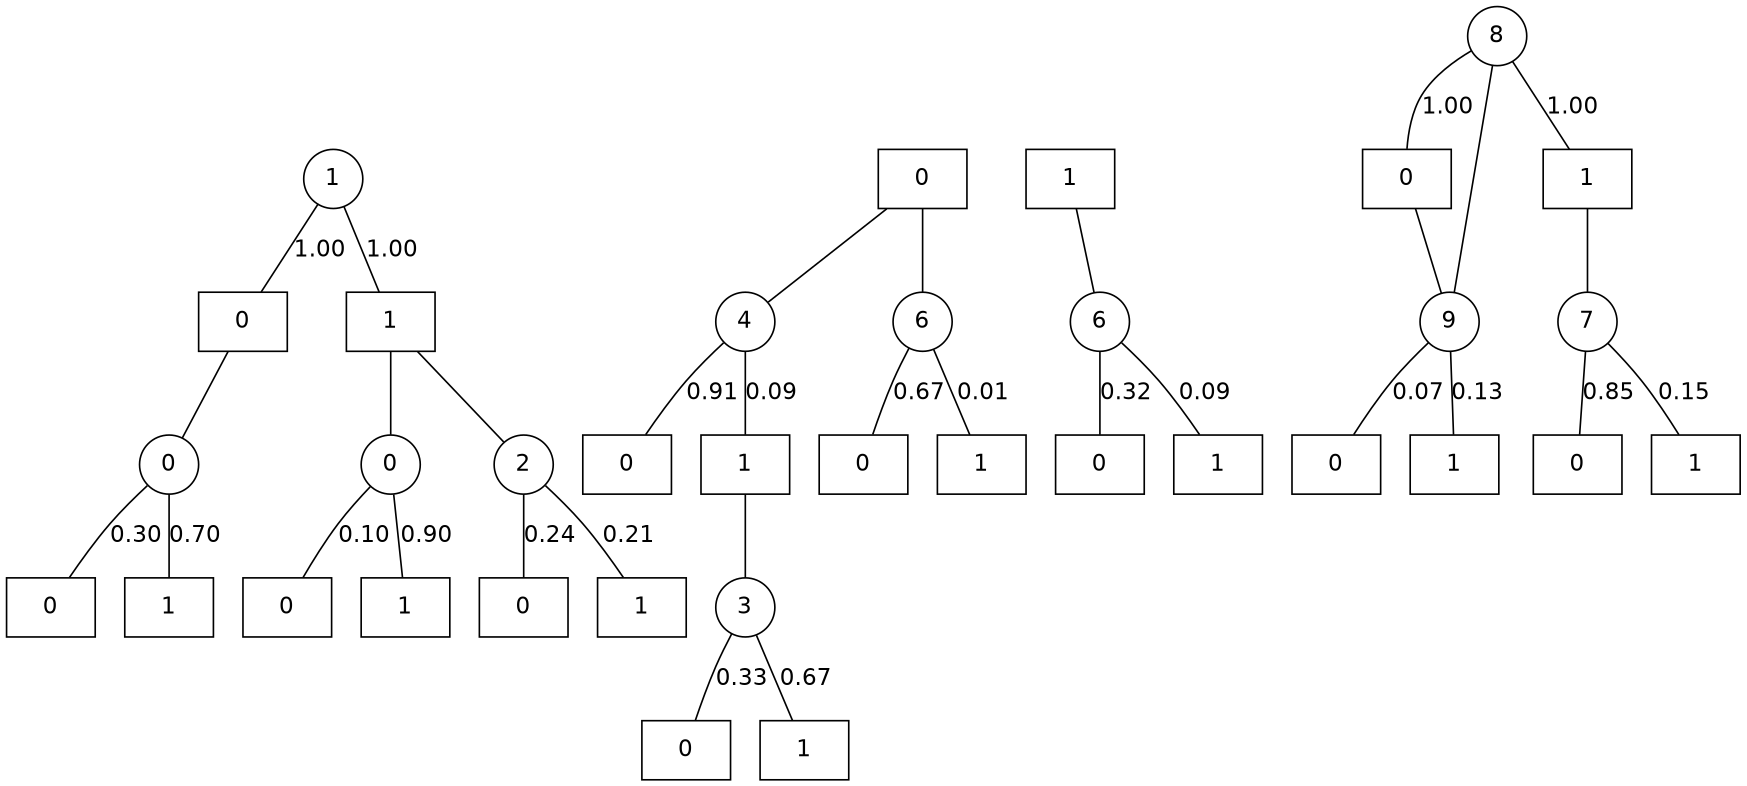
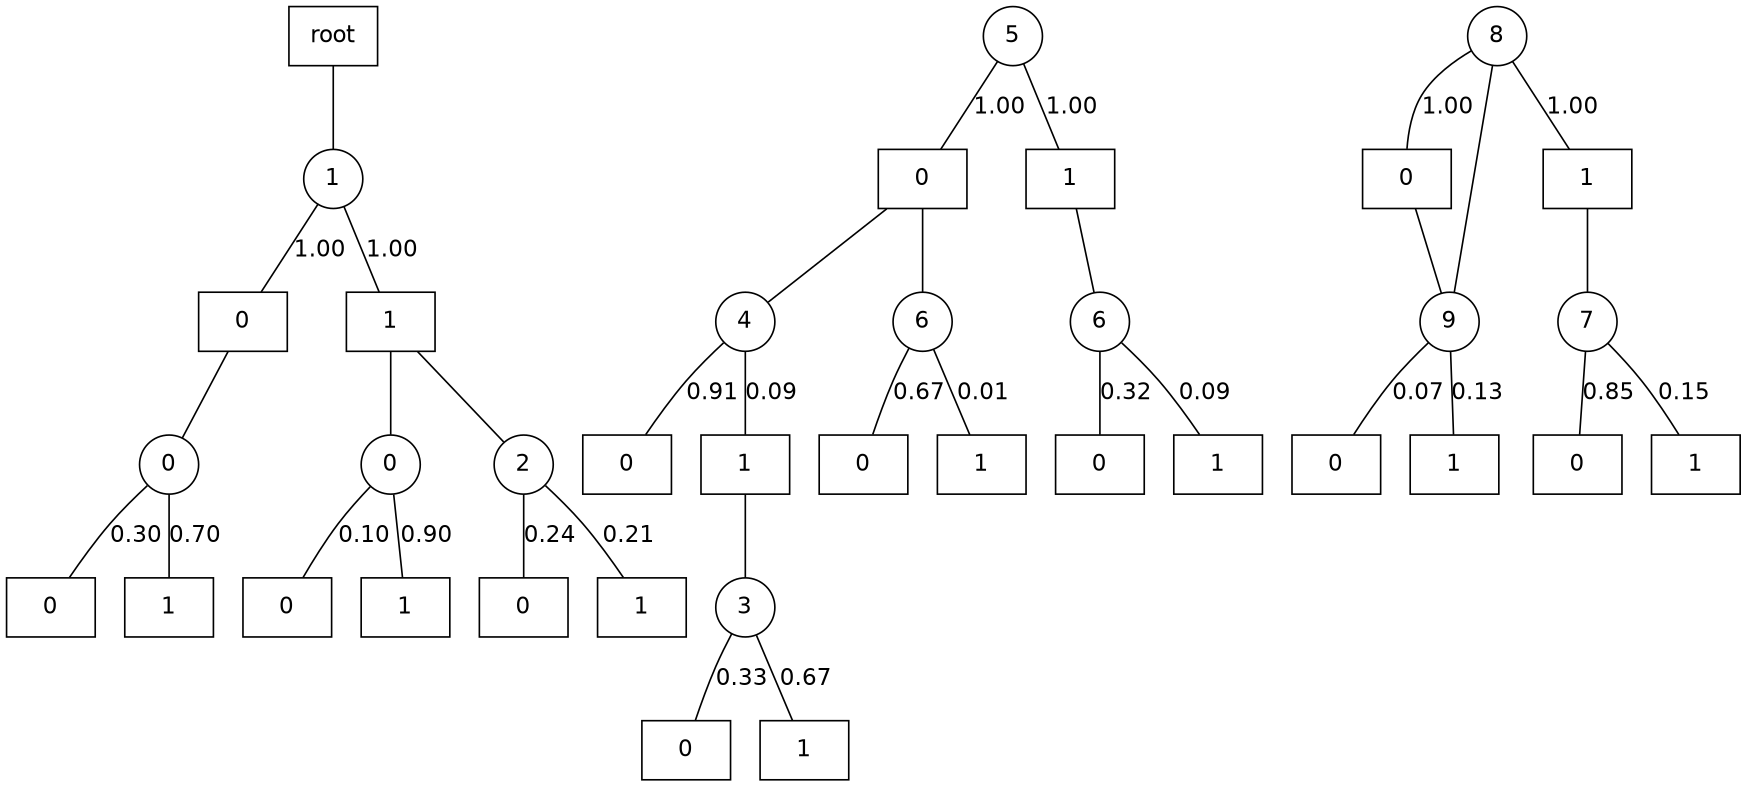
node "root": added
node "5": added
